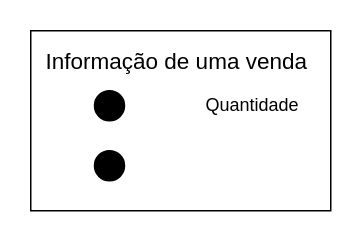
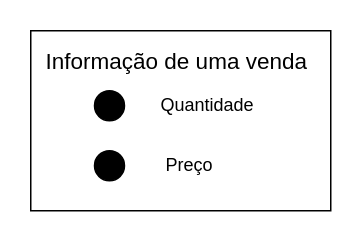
node "Quantidade": moved (252, 106) -> (207, 106)
node "Preço": added
